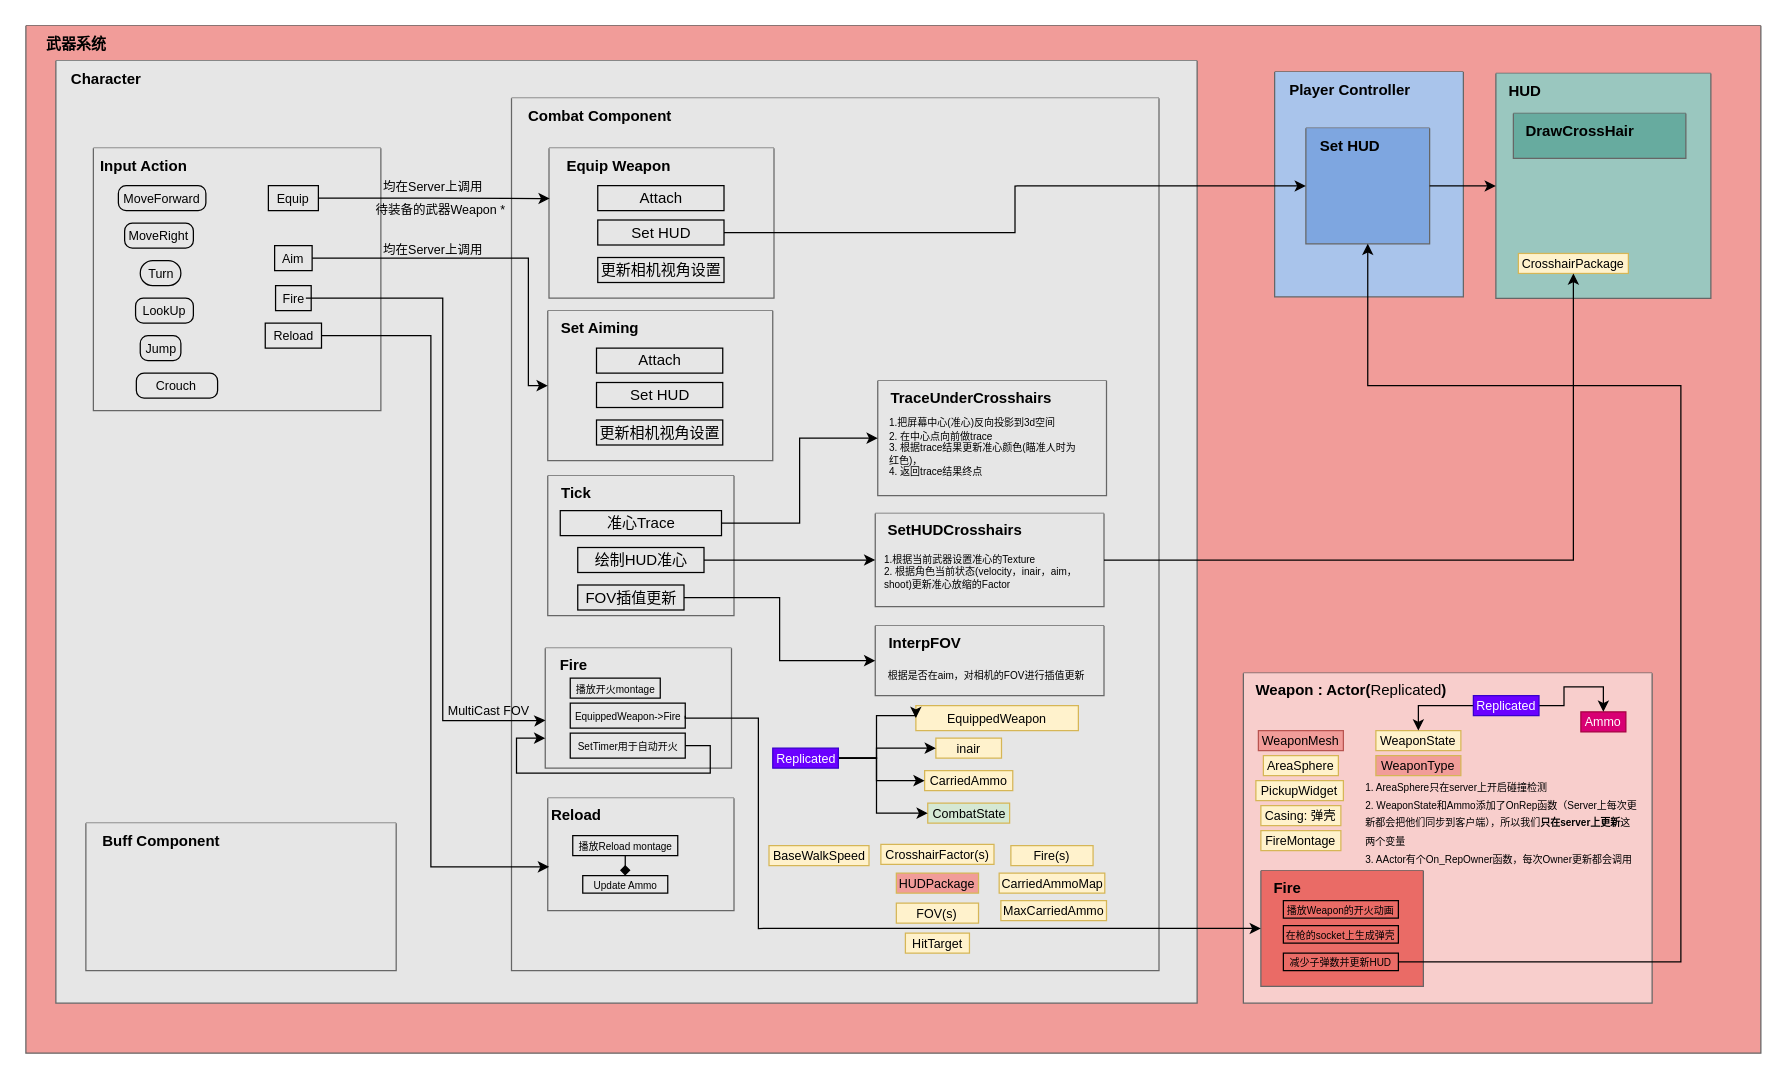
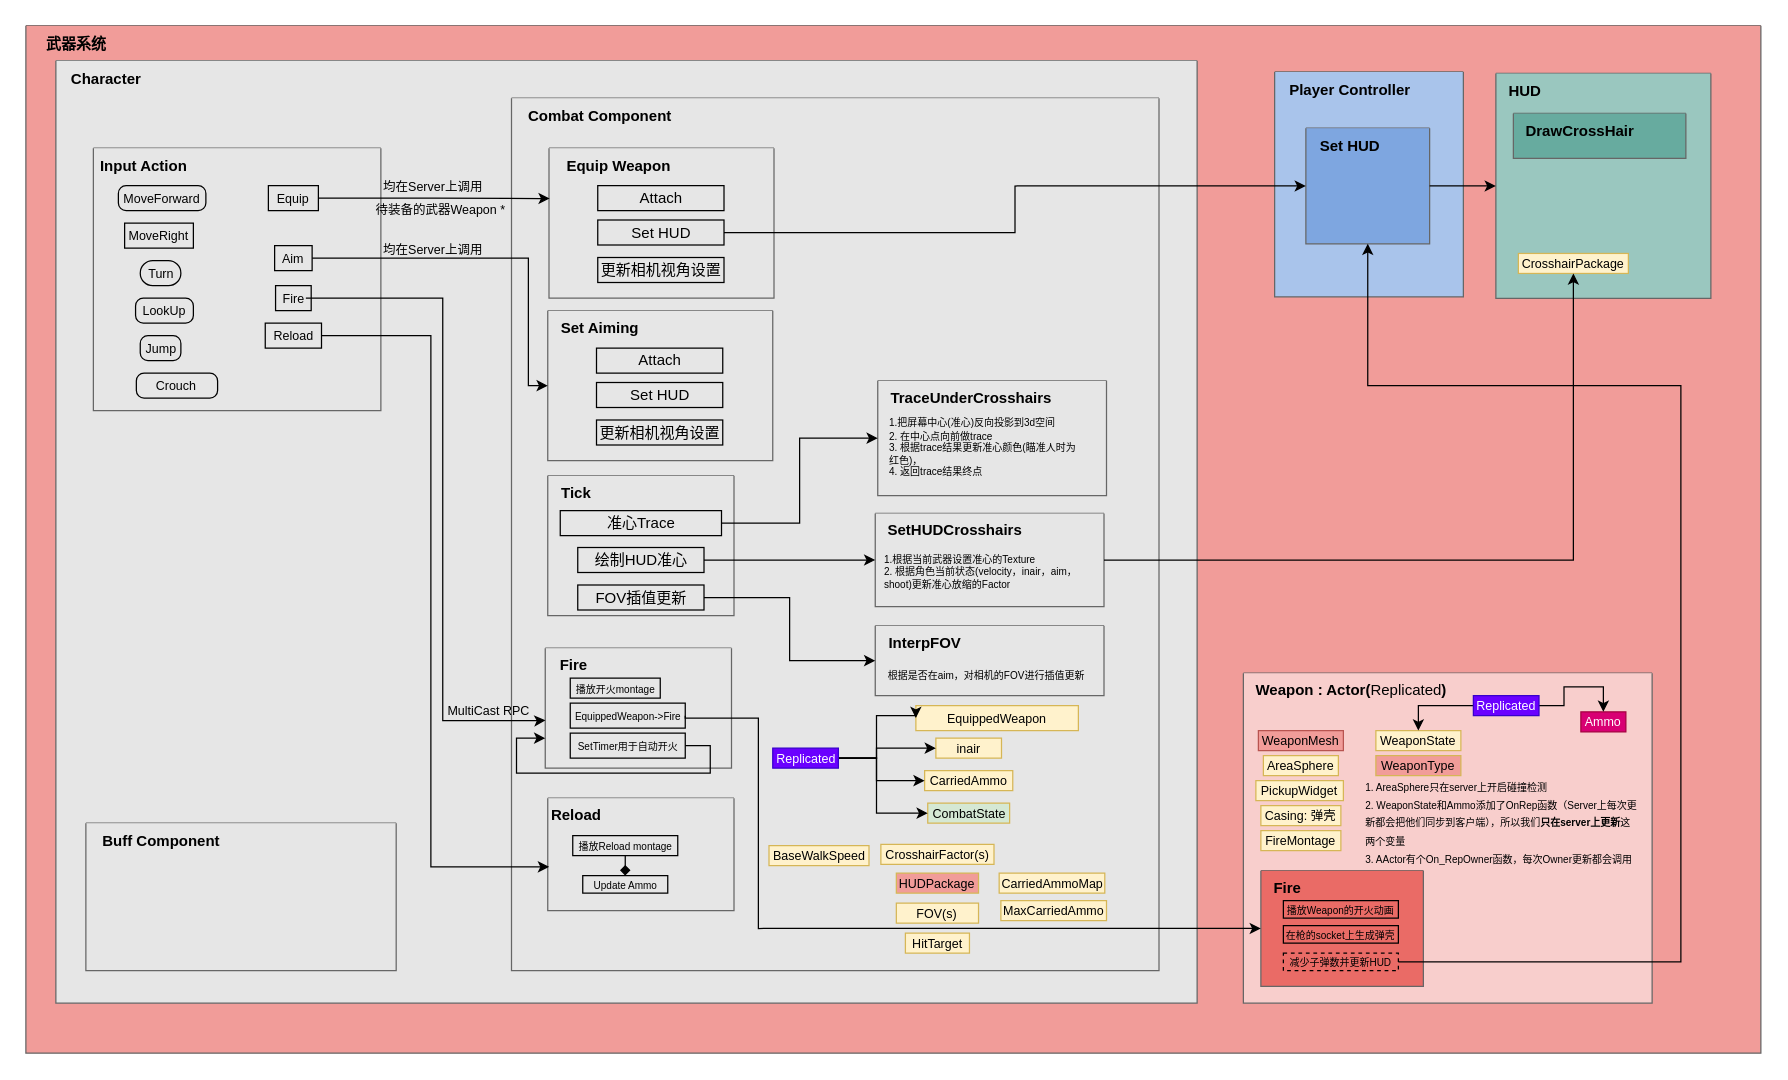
node "MoveRight": shape rounded rectangle -> rectangle
node "FOV插值更新": size 106x25 -> 126x25
node "MultiCast FOV": label "MultiCast FOV" -> "MultiCast RPC"
node "Fire(s)": removed
node "减少子弹数并更新HUD": style solid -> dashed
